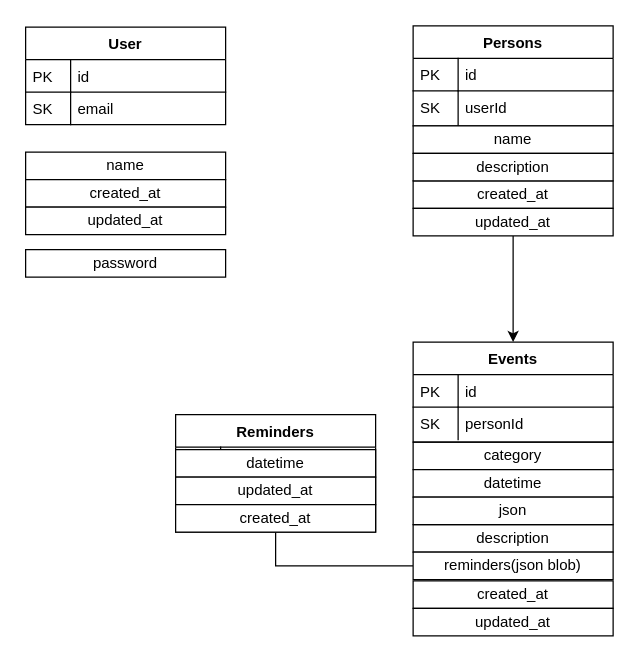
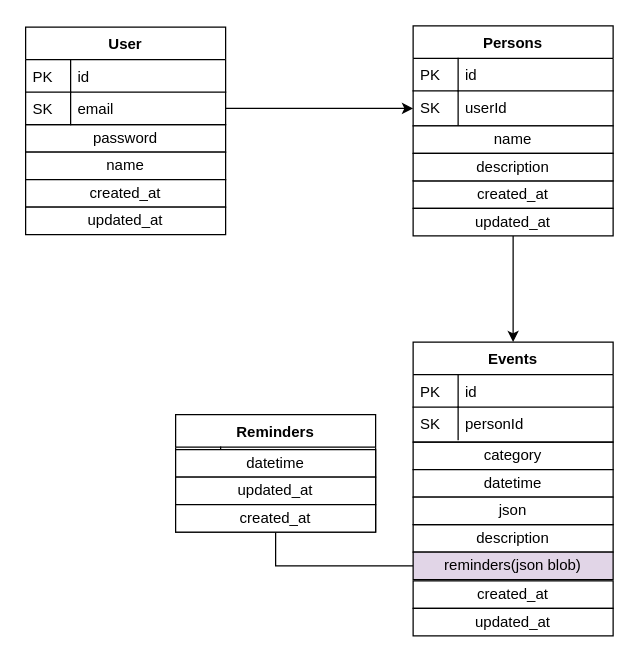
edge "email" -> "userId": added
node "password": moved (126, 263) -> (126, 138)
node "reminders(json blob)": fillcolor #ffffff -> #e1d5e7
